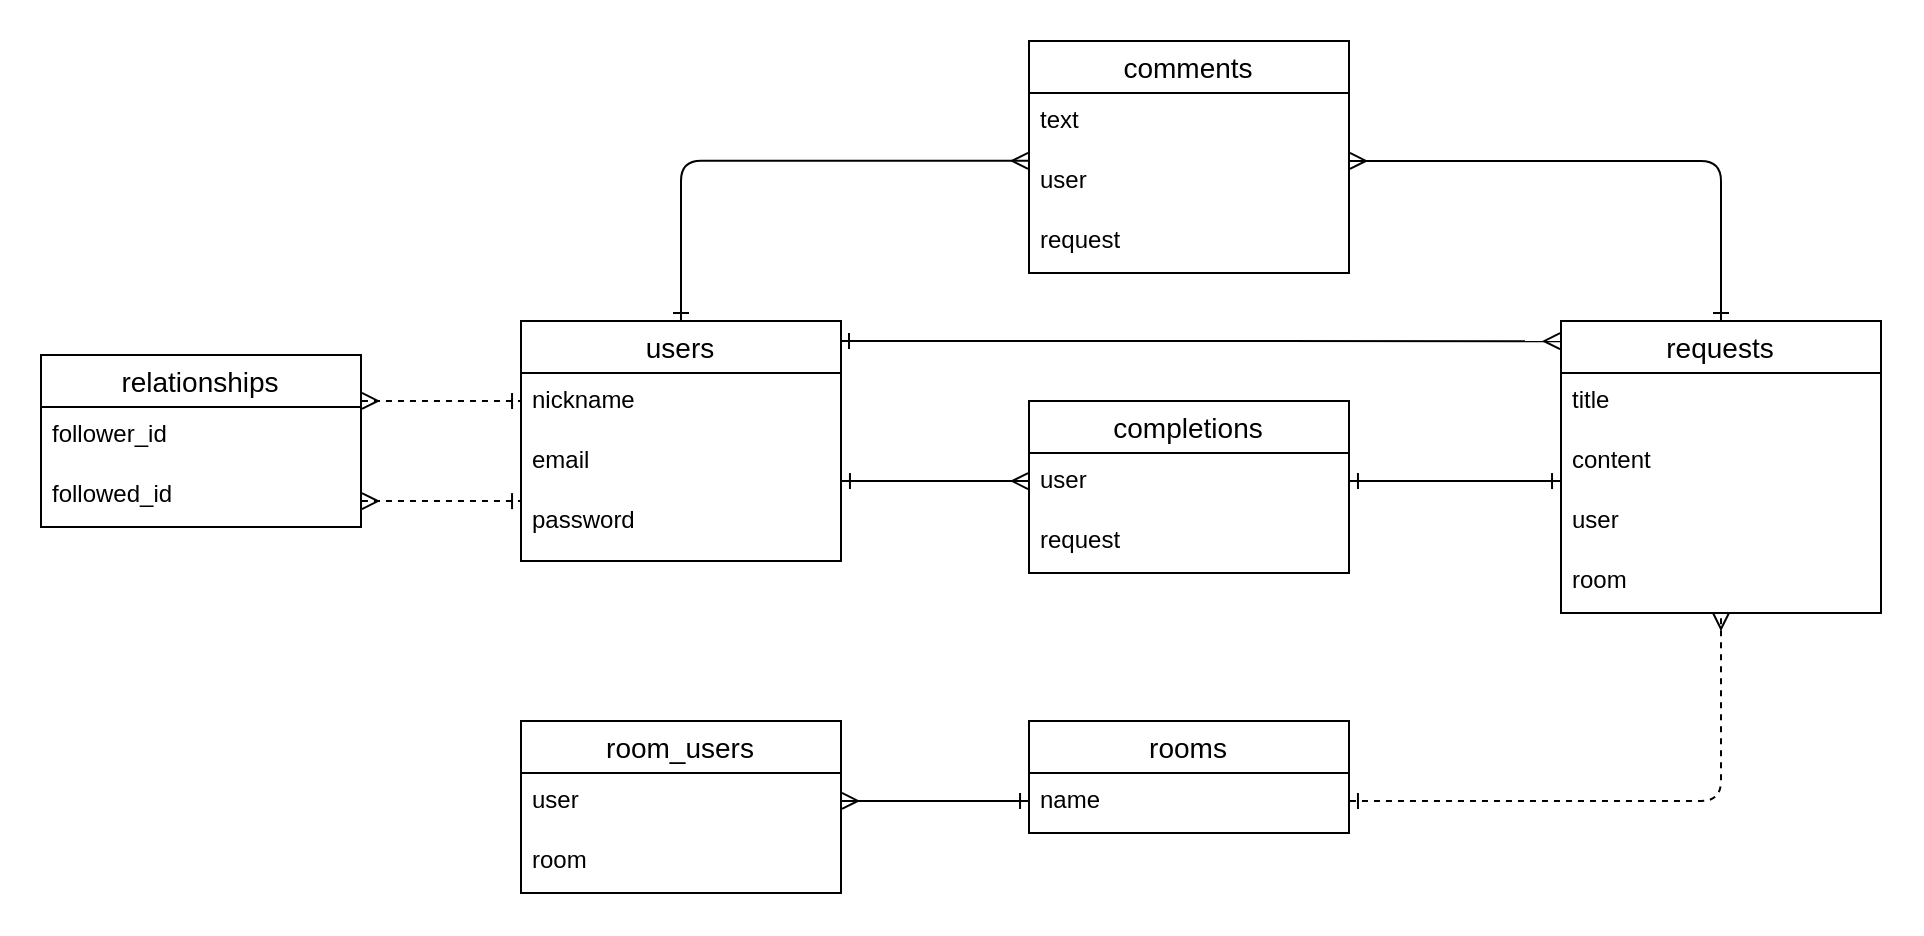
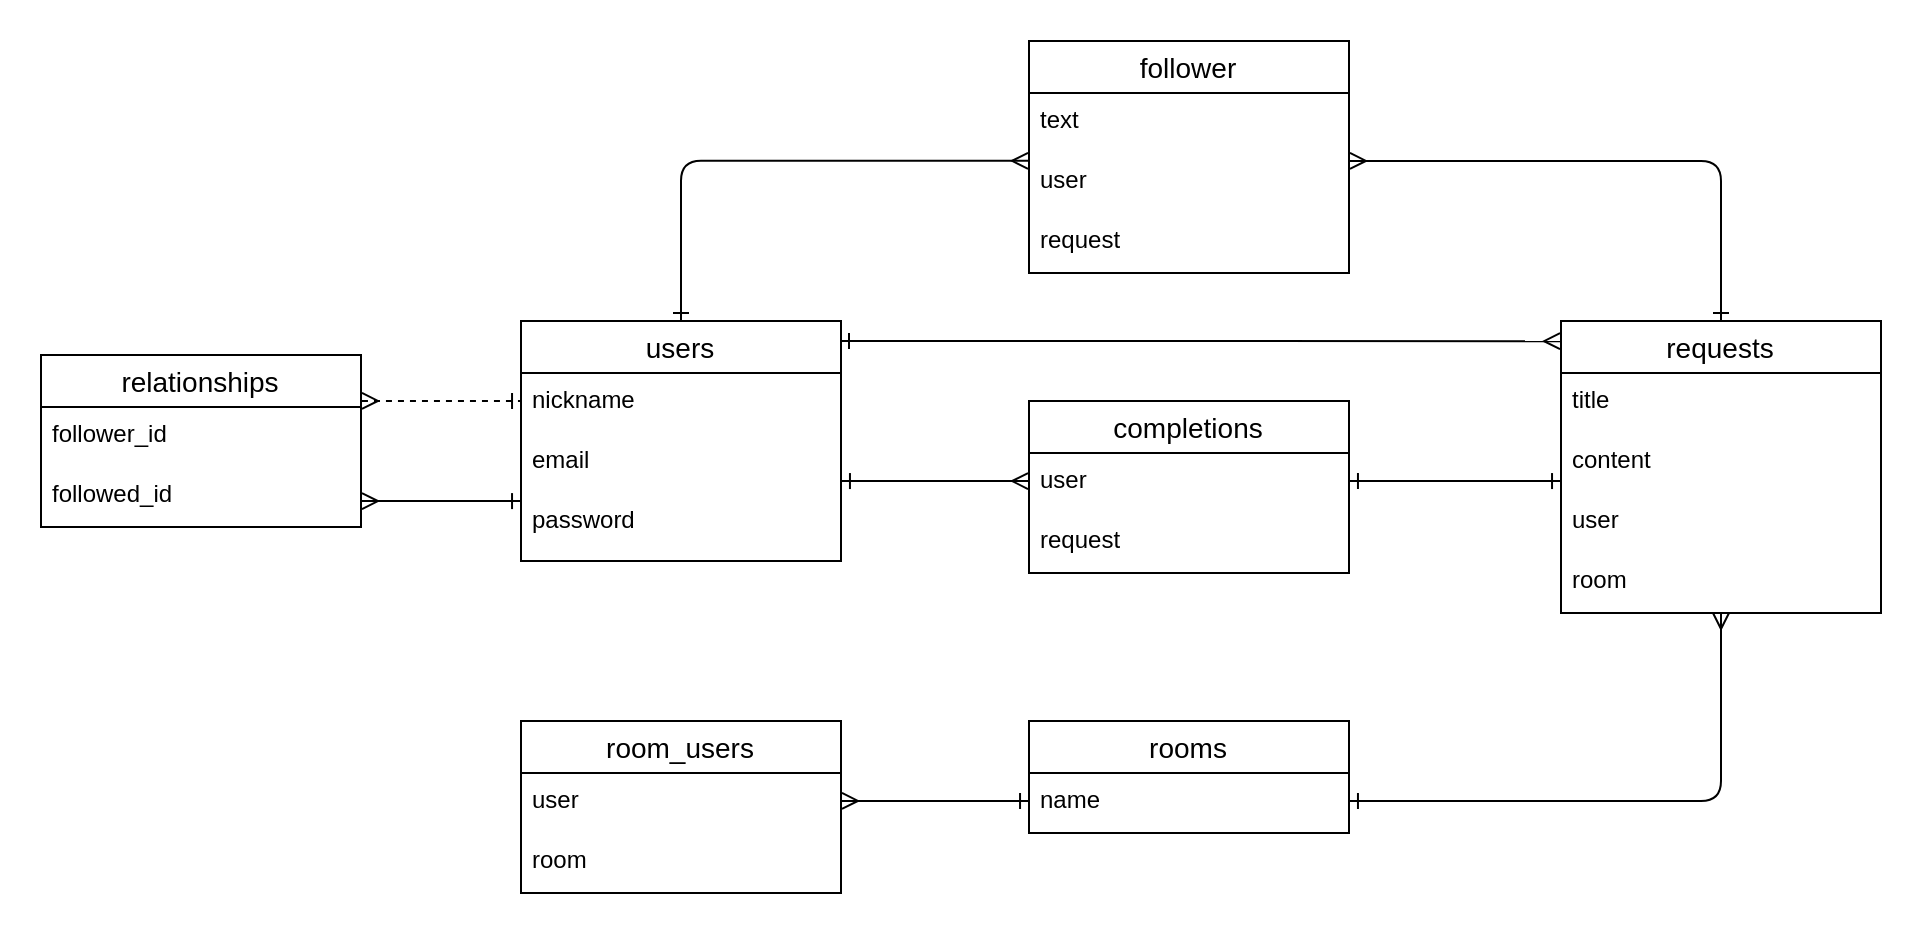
node "comments": label "comments" -> "follower"
edge "followed_id" -- "password": style dashed -> solid
edge "requests" -- "name": style dashed -> solid
